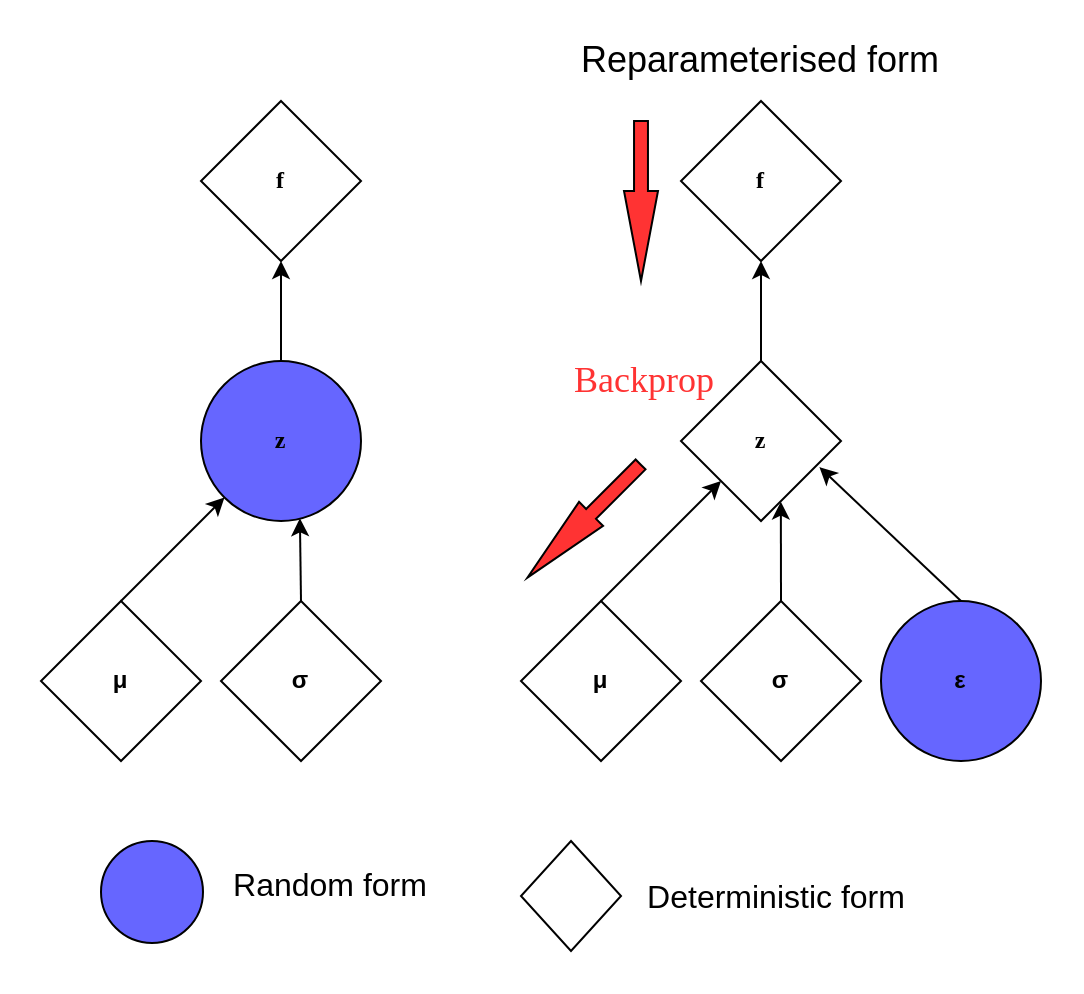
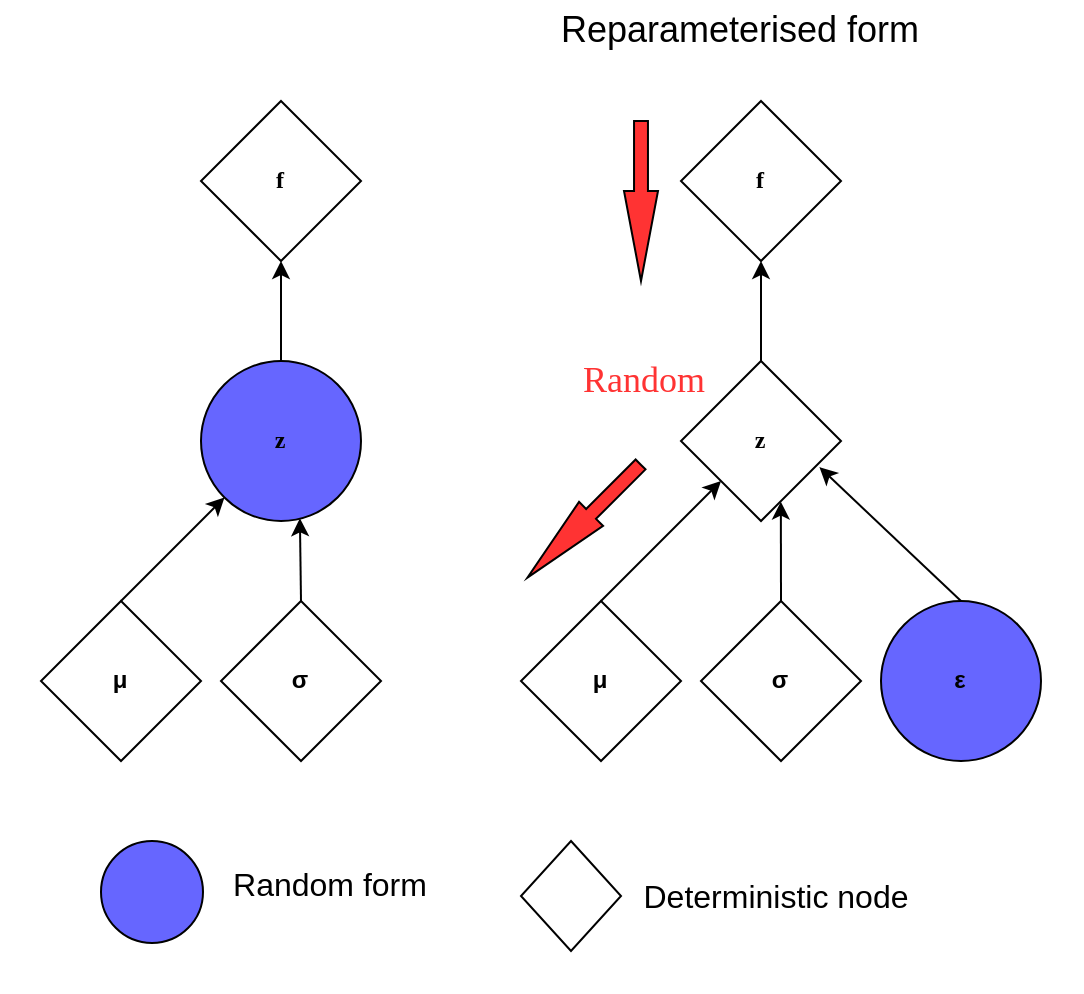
node "Reparameterised form": moved (761, 61) -> (741, 31)
node "Backprop": label "Backprop" -> "Random"
node "Deterministic form": label "Deterministic form" -> "Deterministic node"
